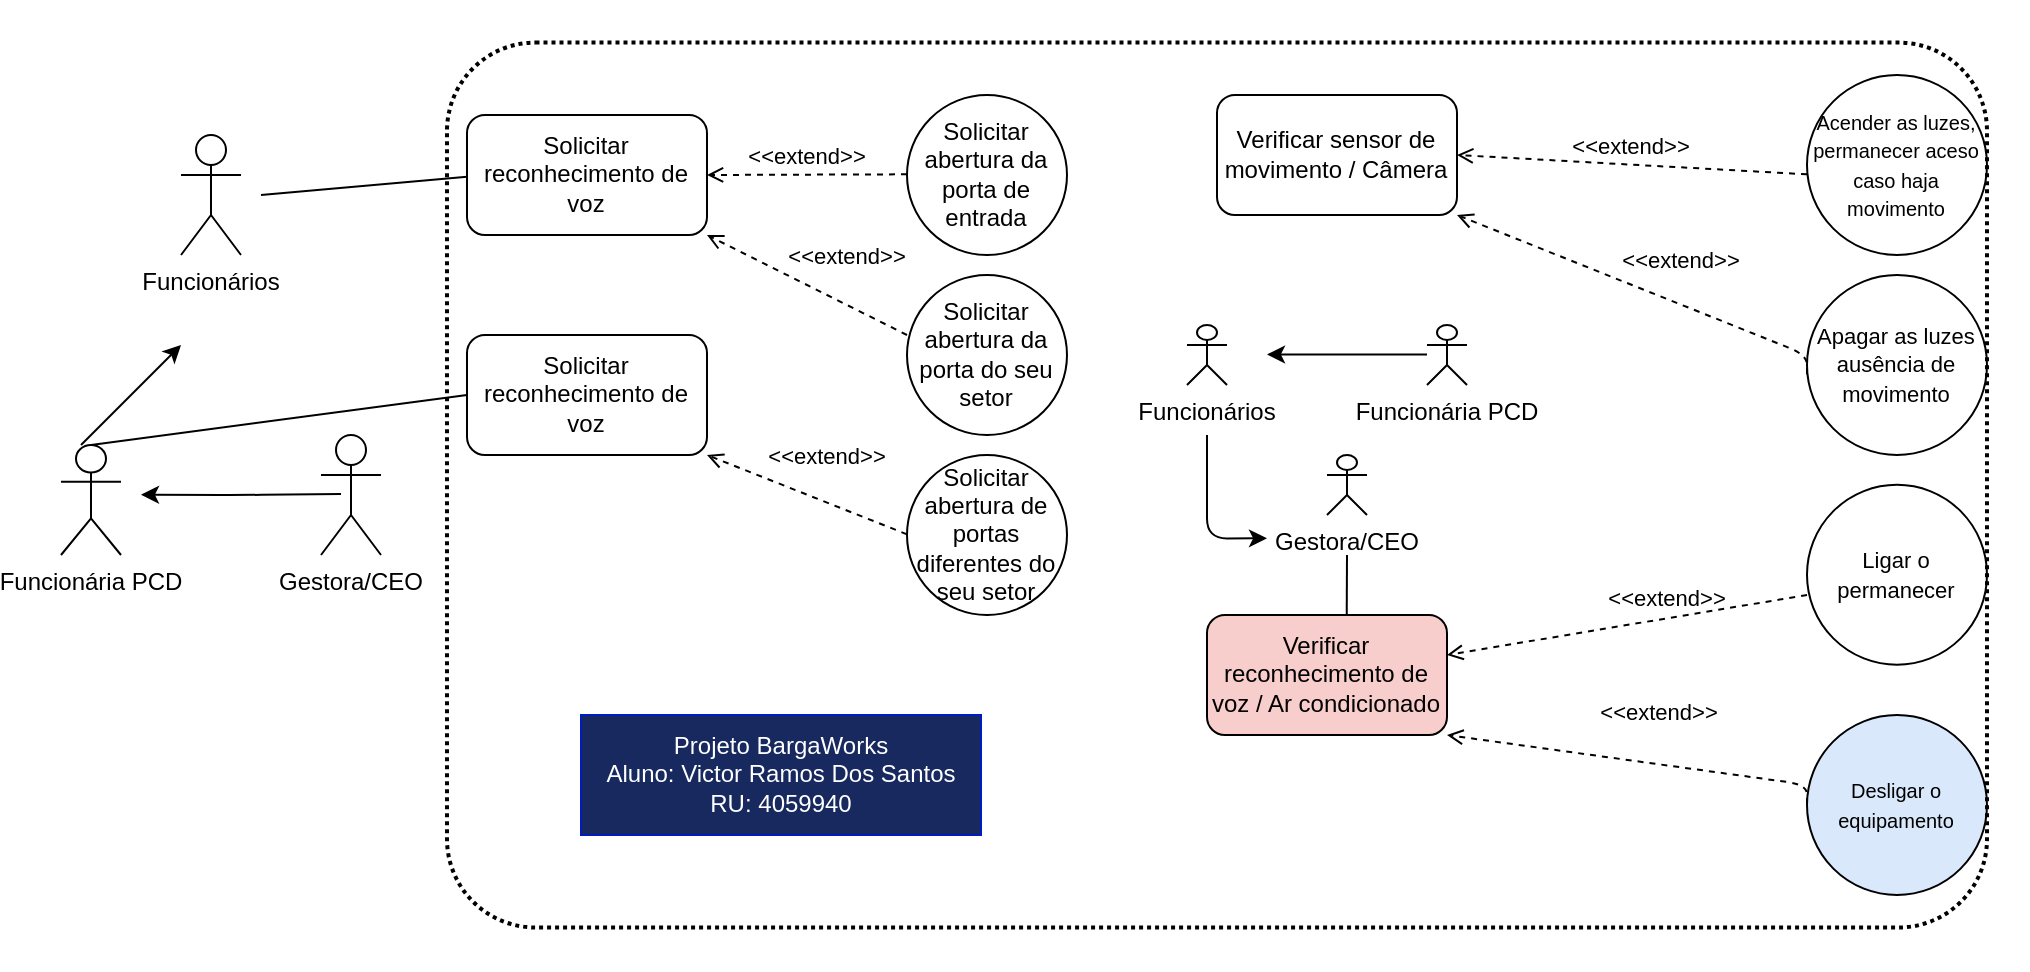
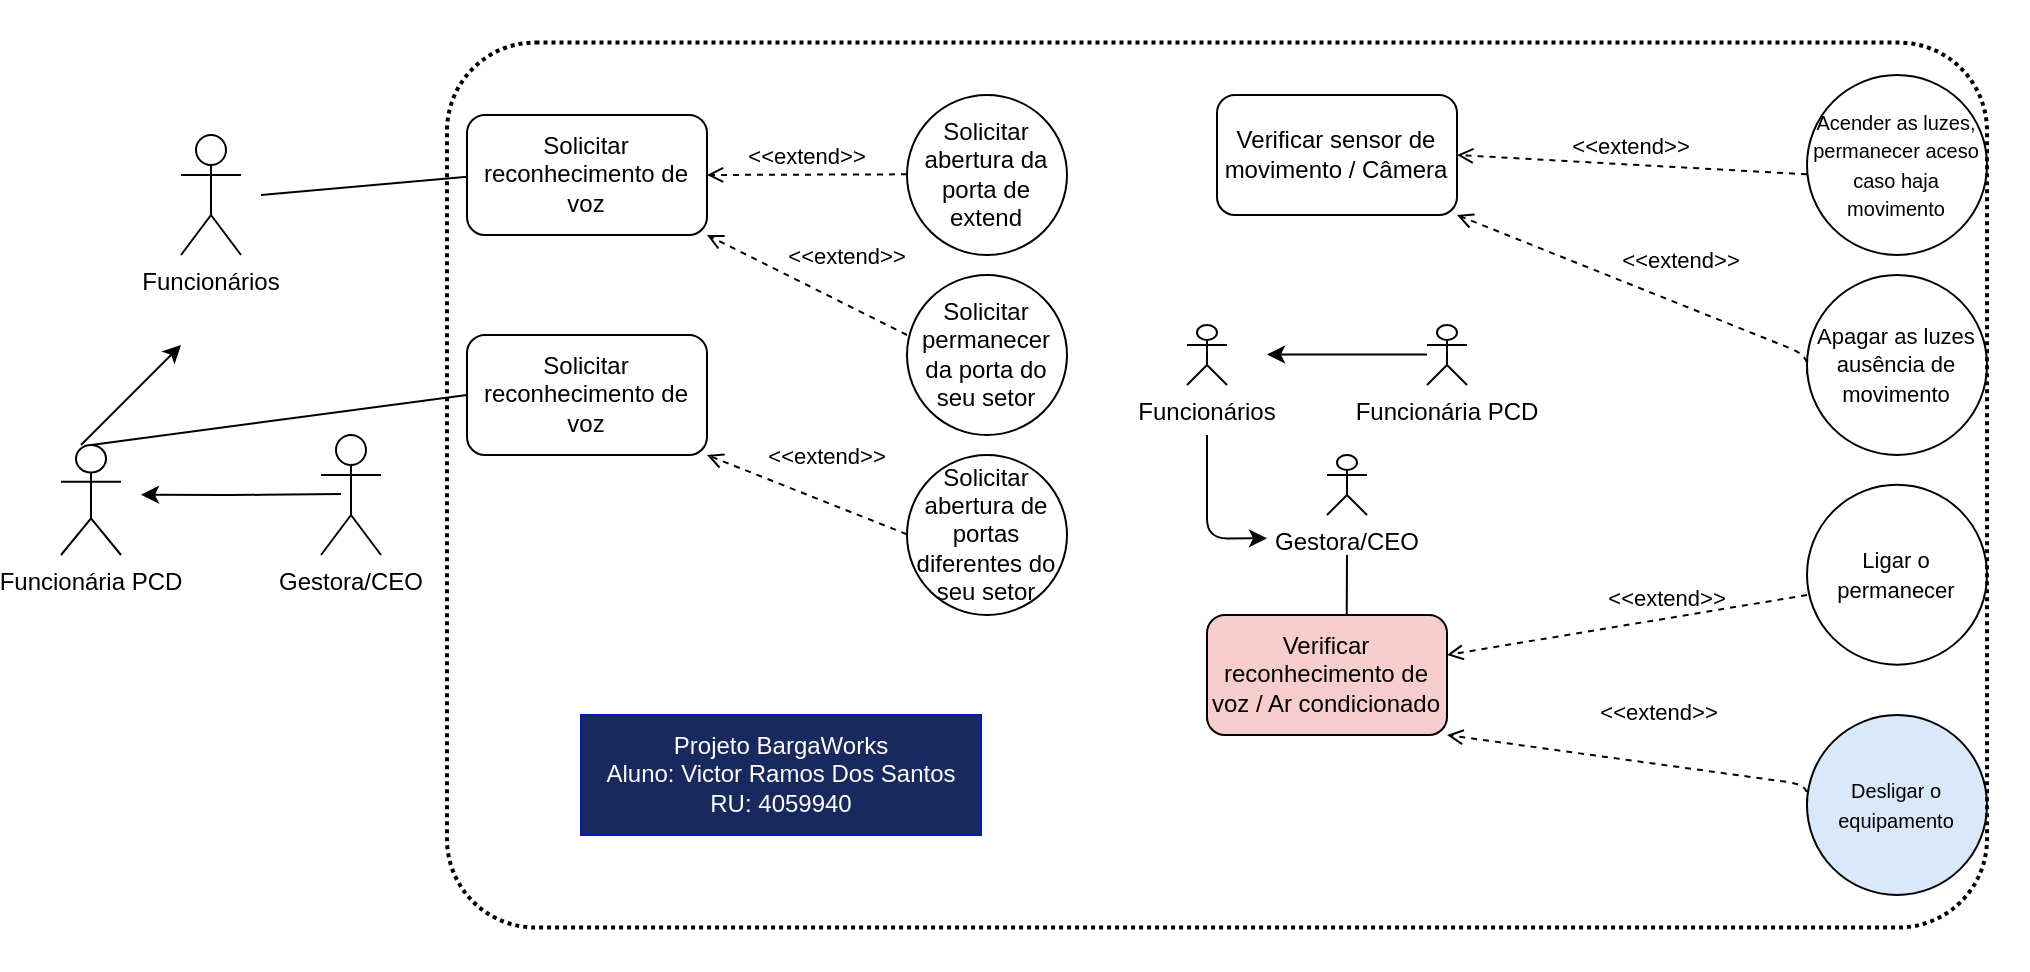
node "Solicitar abertura da porta de entrada": label "Solicitar abertura da porta de entrada" -> "Solicitar abertura da porta de extend"
node "Solicitar abertura da porta do seu setor": label "Solicitar abertura da porta do seu setor" -> "Solicitar permanecer da porta do seu setor"
